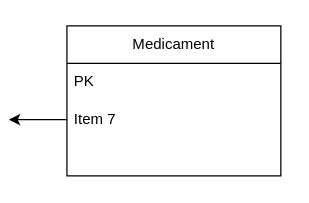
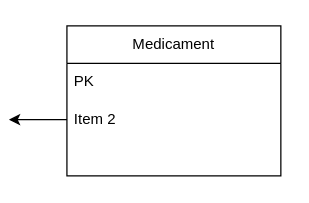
node "Item 7": label "Item 7" -> "Item 2"
